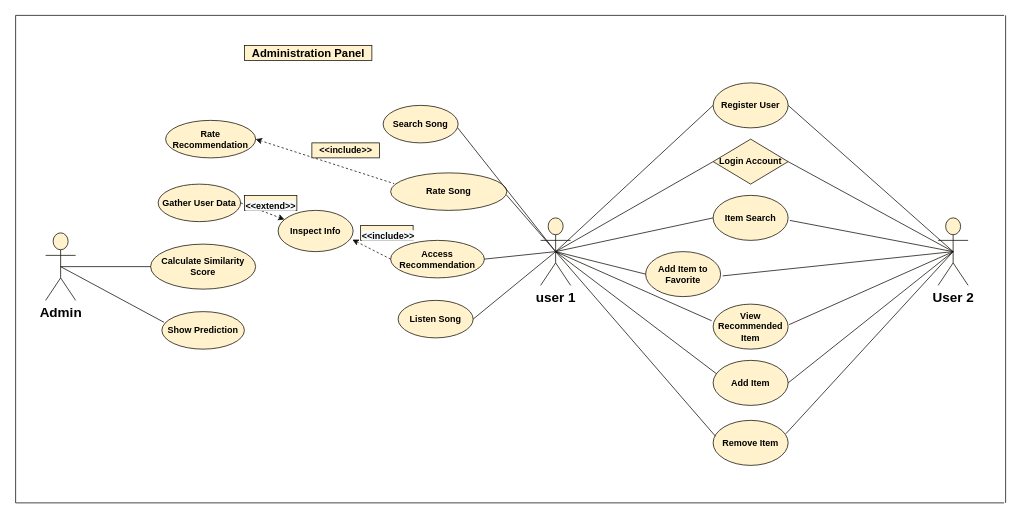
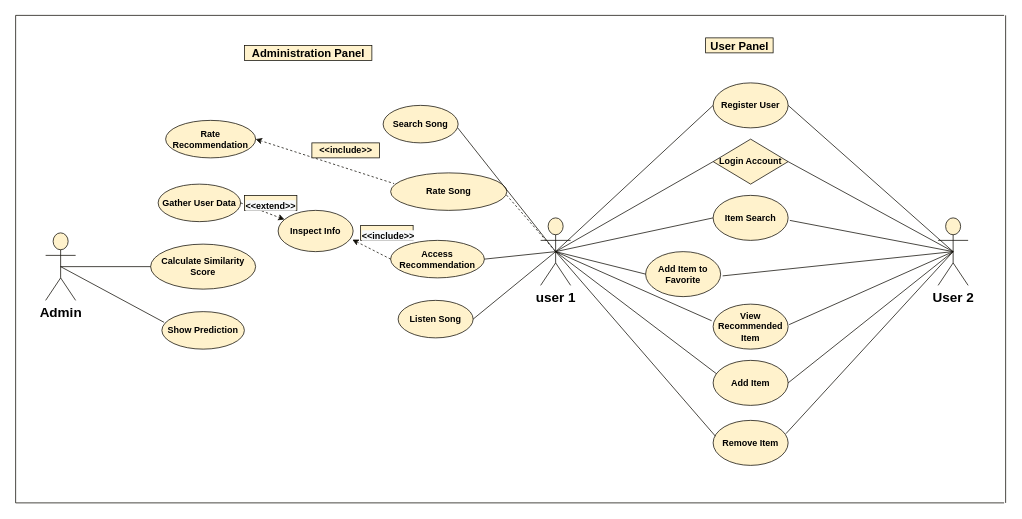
node "User Panel": added
edge "Rate Song" -- "user 1": style solid -> dashed
